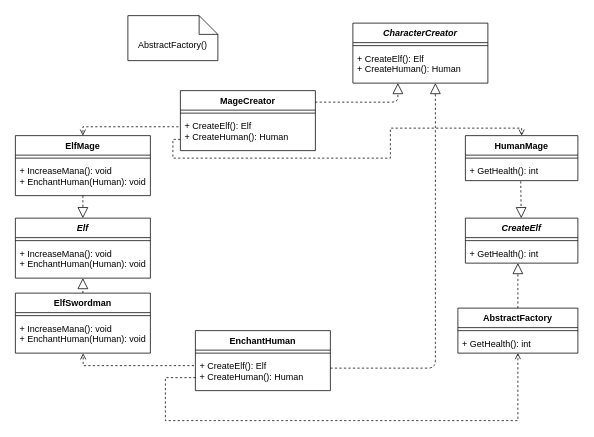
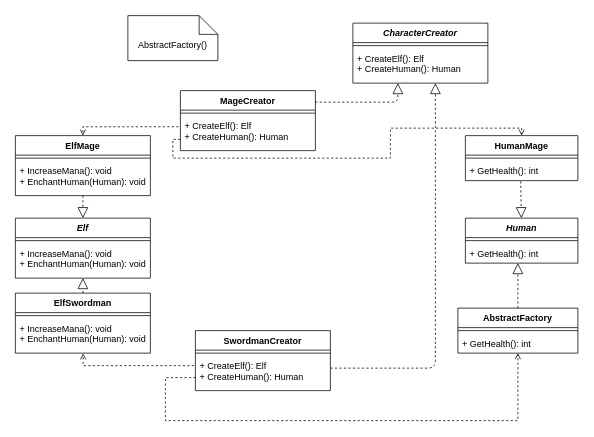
node "CreateElf": label "CreateElf" -> "Human"
node "EnchantHuman": label "EnchantHuman" -> "SwordmanCreator"
